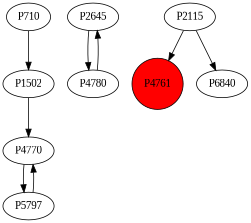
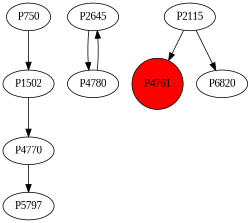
node "P710": label "P710" -> "P750"
node "P6840": label "P6840" -> "P6820"
edge "P5797" -> "P4770": removed
